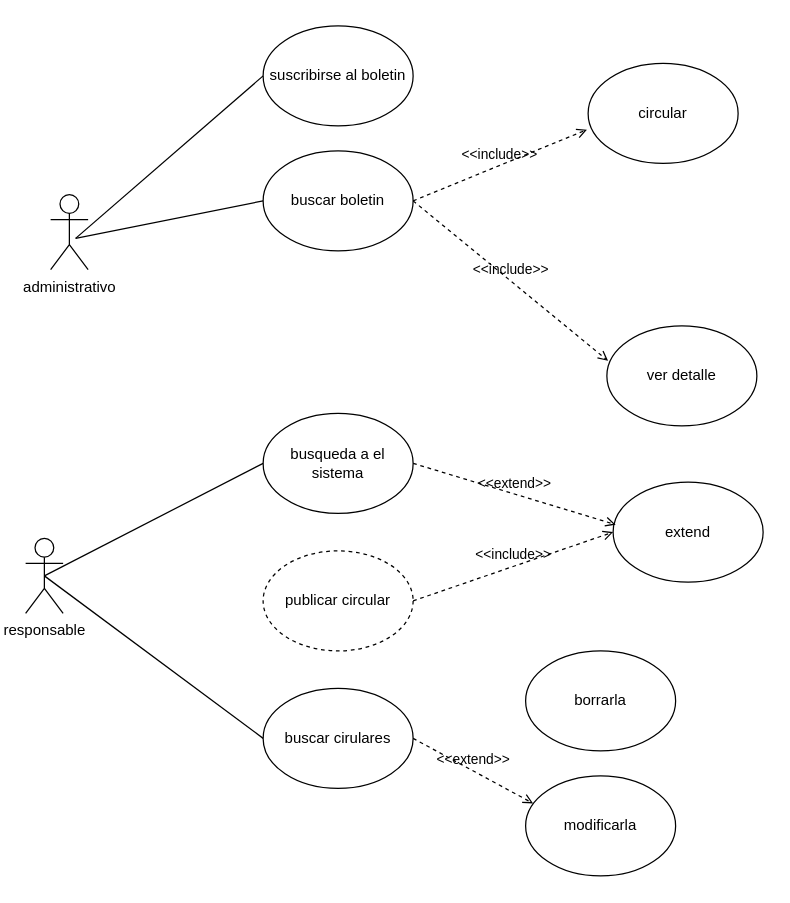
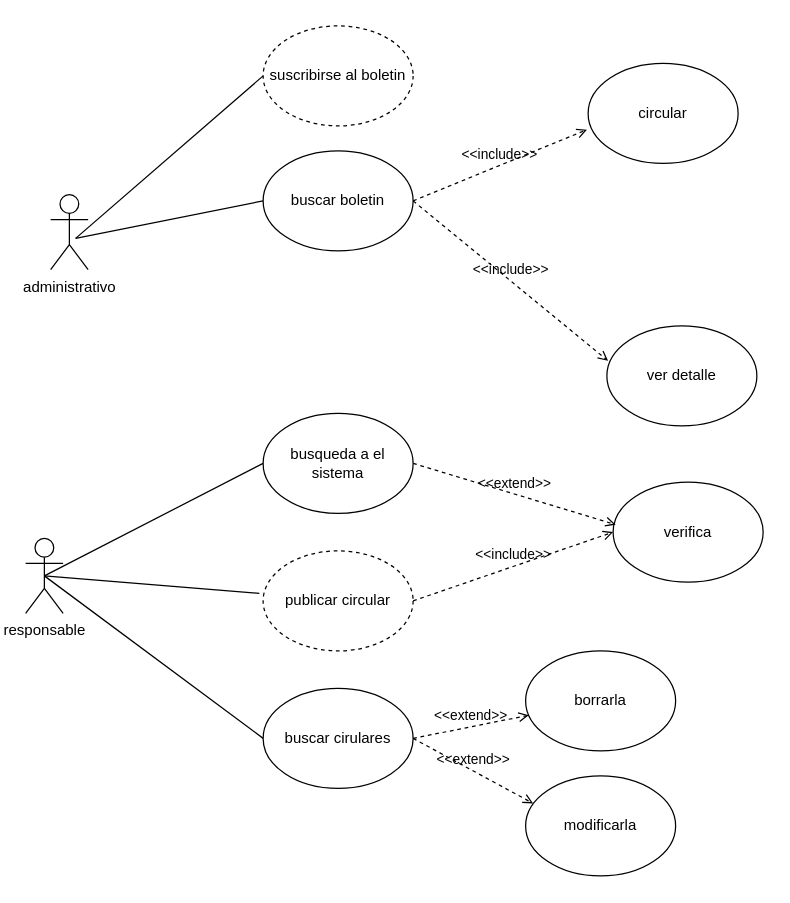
node "suscribirse al boletin": style solid -> dashed
node "extend": label "extend" -> "verifica"
edge "responsable" -- "publicar circular": added
edge "buscar cirulares" -> "borrarla": added, label "<<extend>>"
